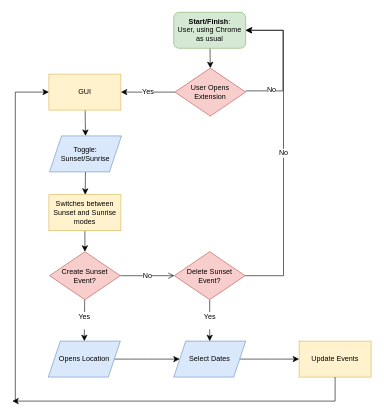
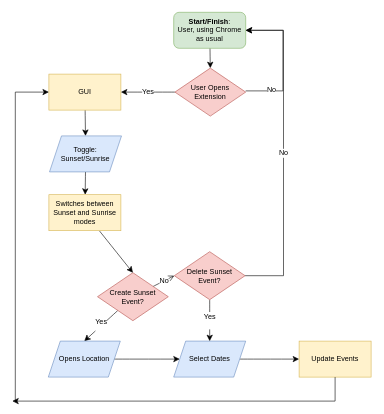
node "Create Sunset Event?": moved (85, 276) -> (133, 297)
